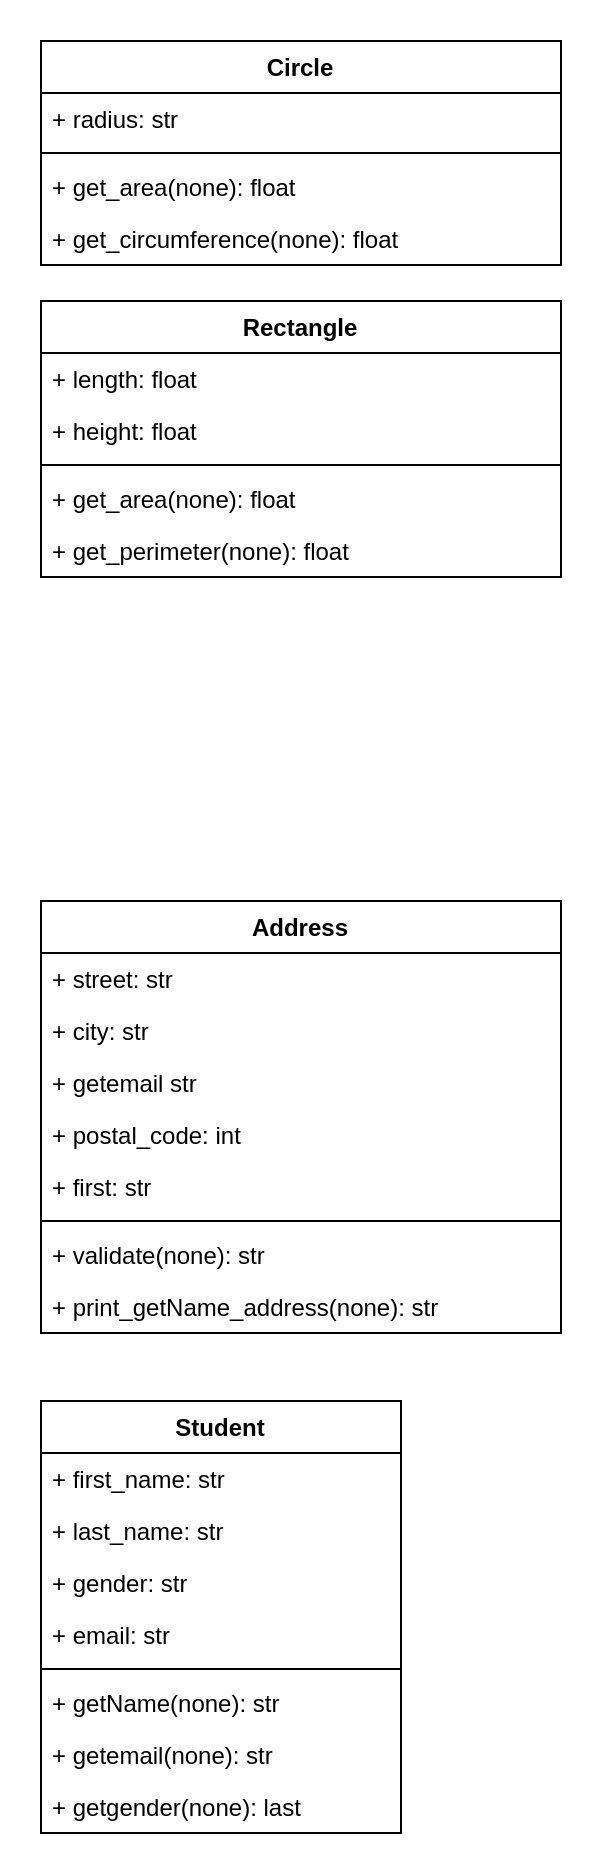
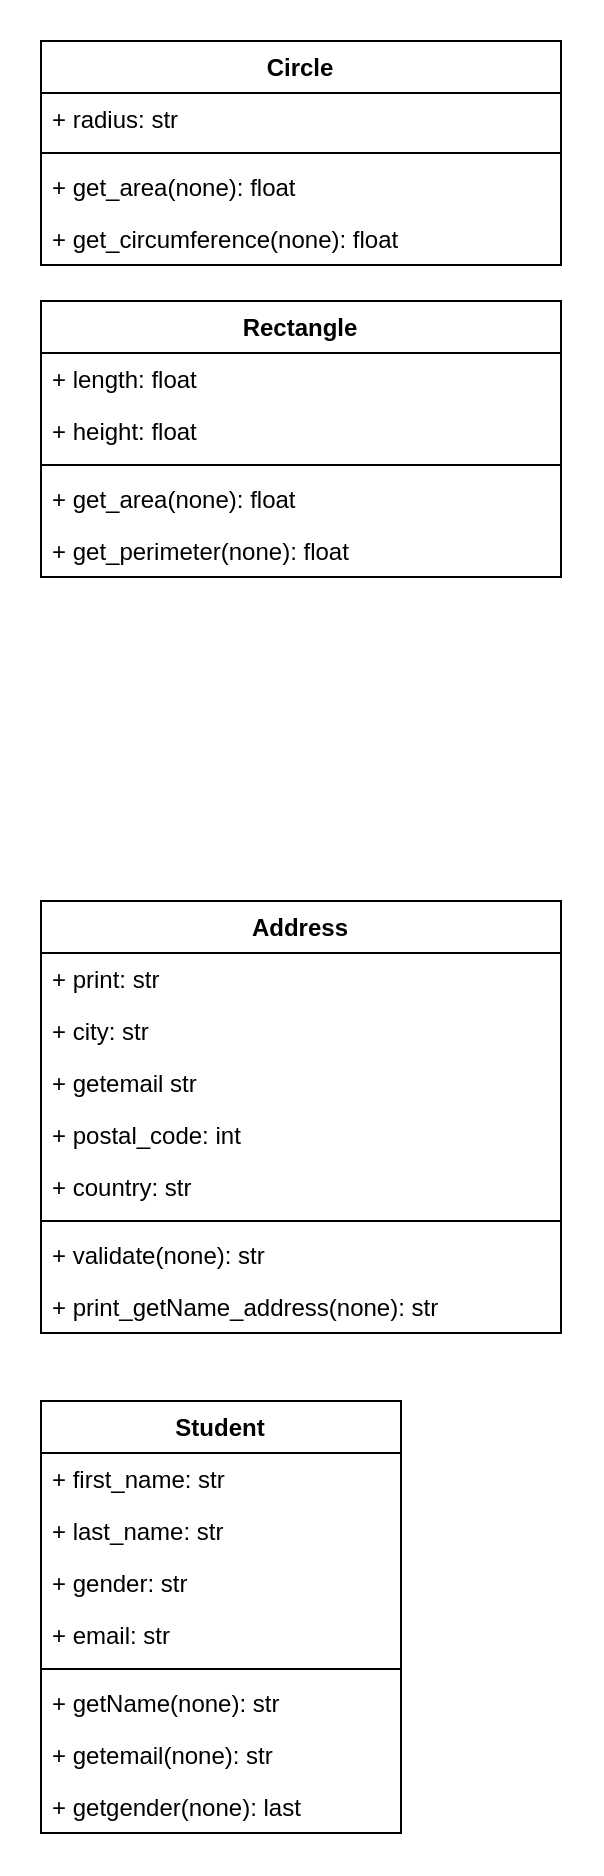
node "+ street: str": label "+ street: str" -> "+ print: str"
node "+ first: str": label "+ first: str" -> "+ country: str"
